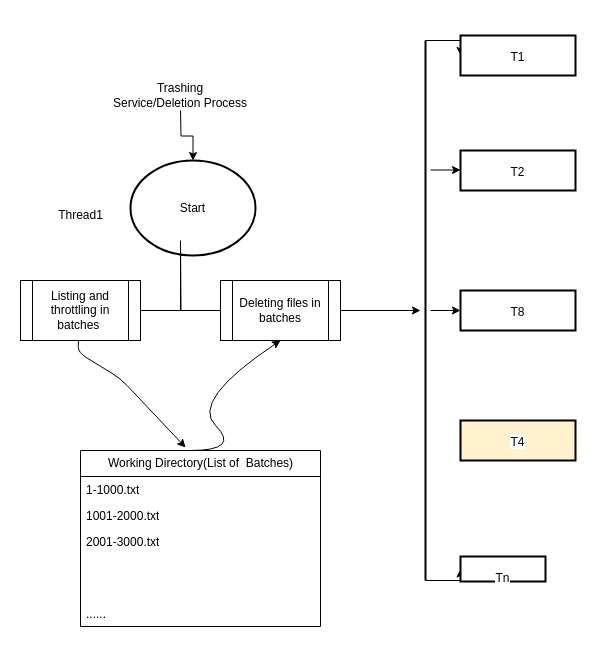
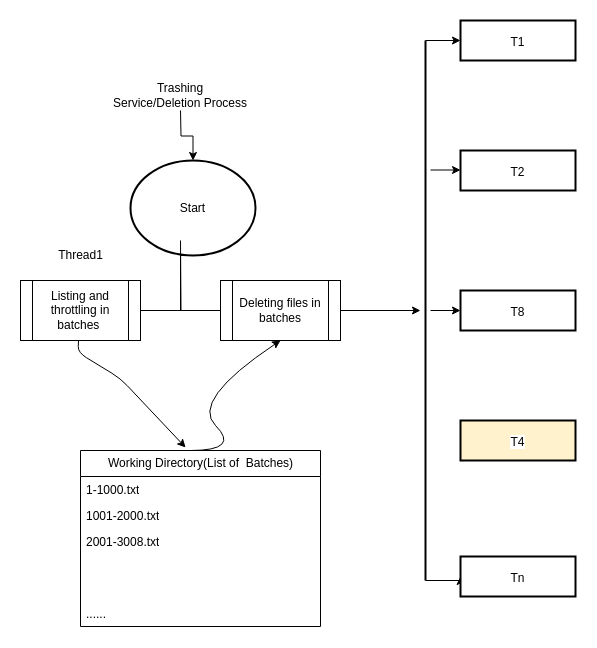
node "T1": moved (518, 56) -> (518, 41)
node "Thread1": moved (81, 216) -> (81, 256)
node "2001-3000.txt": label "2001-3000.txt" -> "2001-3008.txt"
node "Tn": size 85x25 -> 115x40
